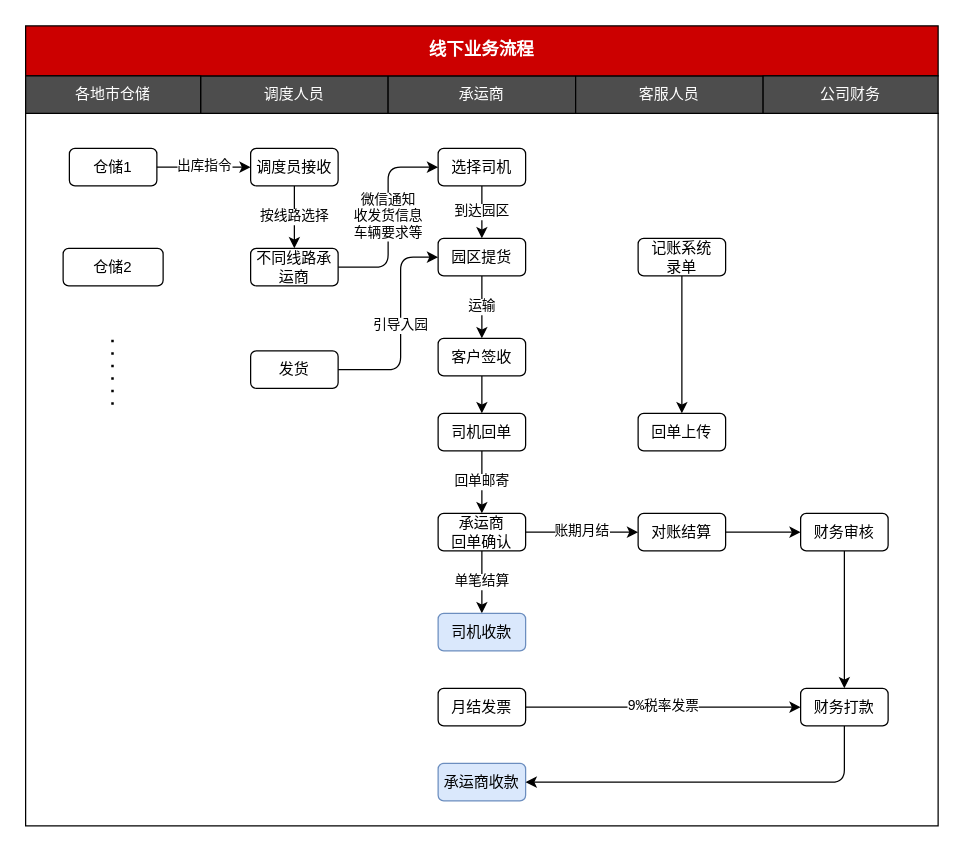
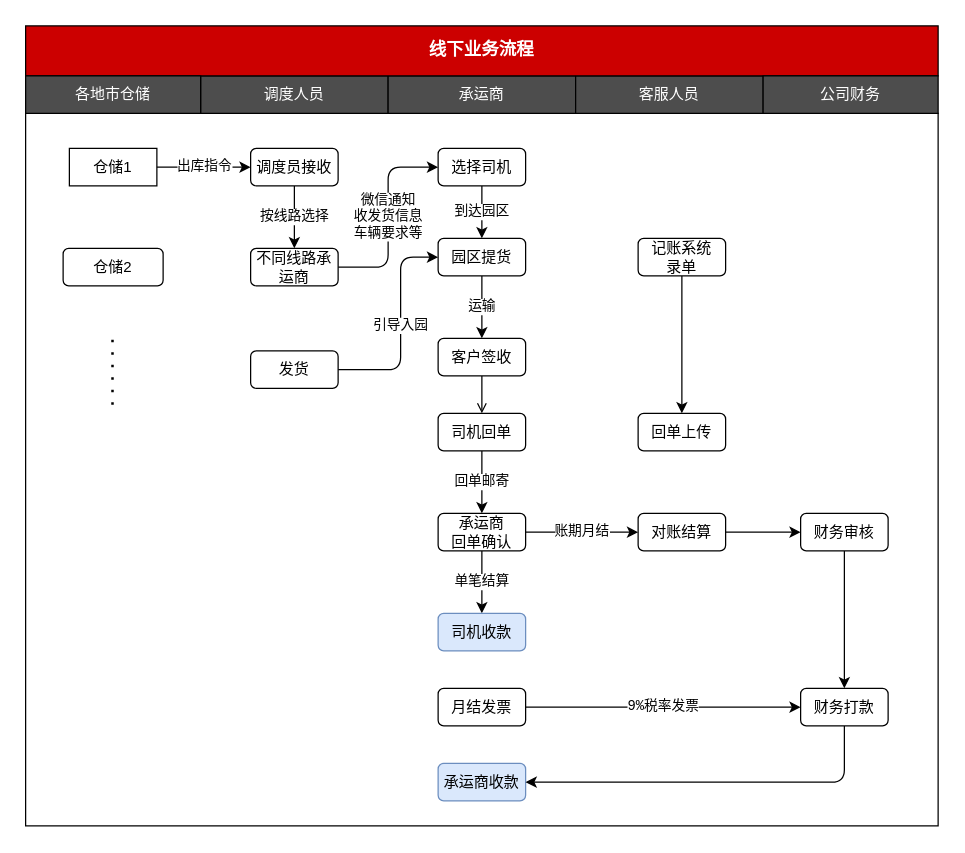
node "仓储1": shape rounded rectangle -> rectangle
edge "客户签收" -> "司机回单": arrowhead classic -> open
